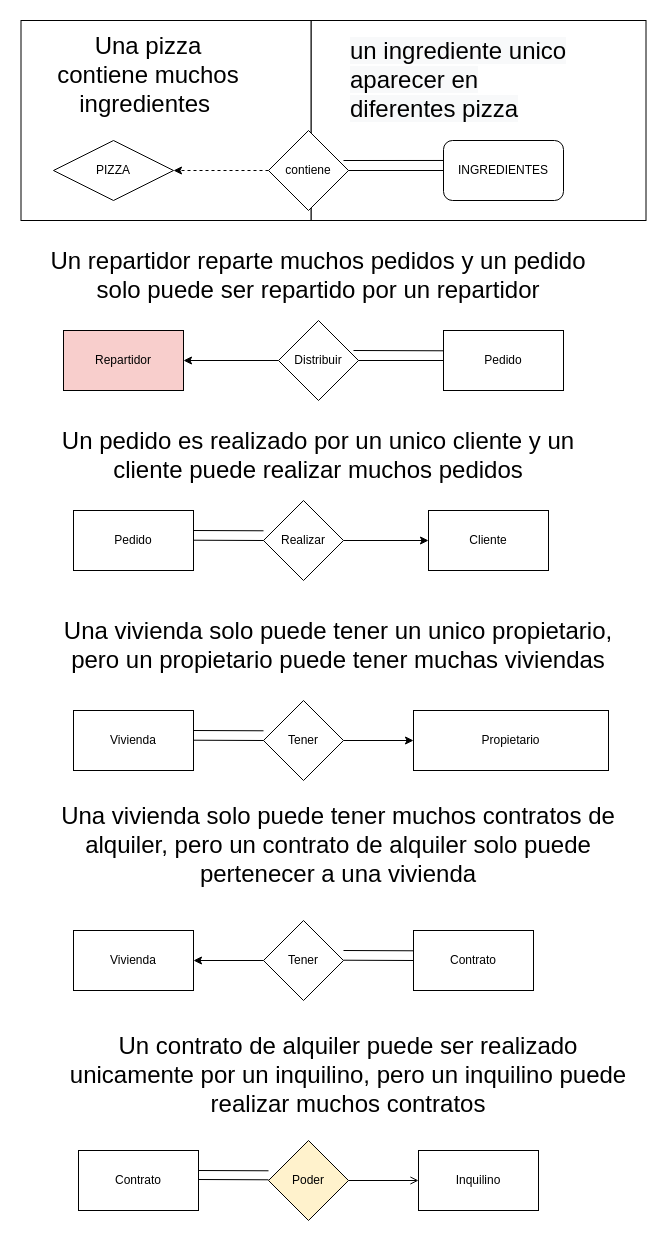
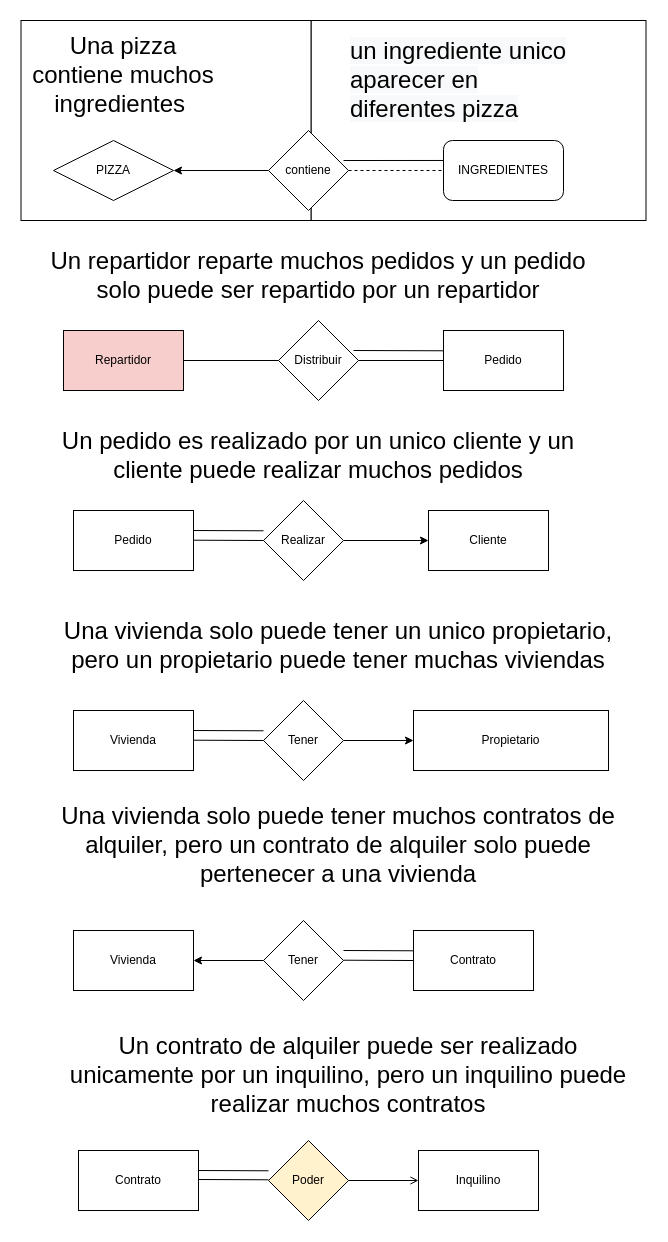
node "Una pizza contiene muchos ingredientes": moved (149, 76) -> (124, 76)
edge "contiene" -> "PIZZA": style dashed -> solid
edge "contiene" -- "INGREDIENTES": style solid -> dashed
edge "Distribuir" -> "Repartidor": arrowhead classic -> none
